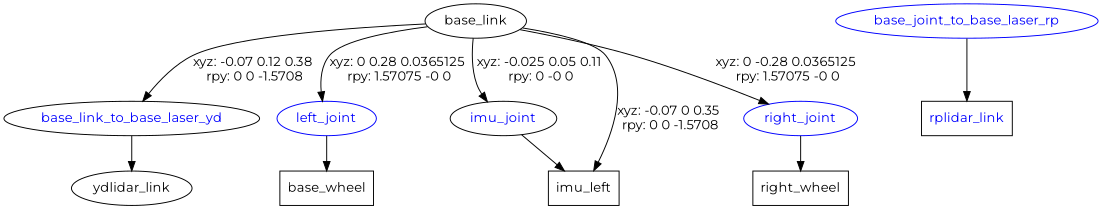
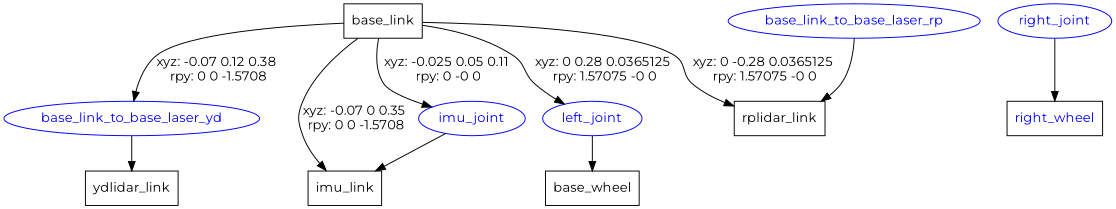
node "base_link": shape ellipse -> box
node "base_joint_to_base_laser_rp": label "base_joint_to_base_laser_rp" -> "base_link_to_base_laser_rp"
edge "base_link" -> "right_joint": now "base_link" -> "rplidar_link"
node "base_link_to_base_laser_yd": color black -> blue
node "imu_joint": color black -> blue
node "rplidar_link": fontcolor blue -> black
node "ydlidar_link": shape ellipse -> box
node "imu_left": label "imu_left" -> "imu_link"
node "right_wheel": fontcolor black -> blue
